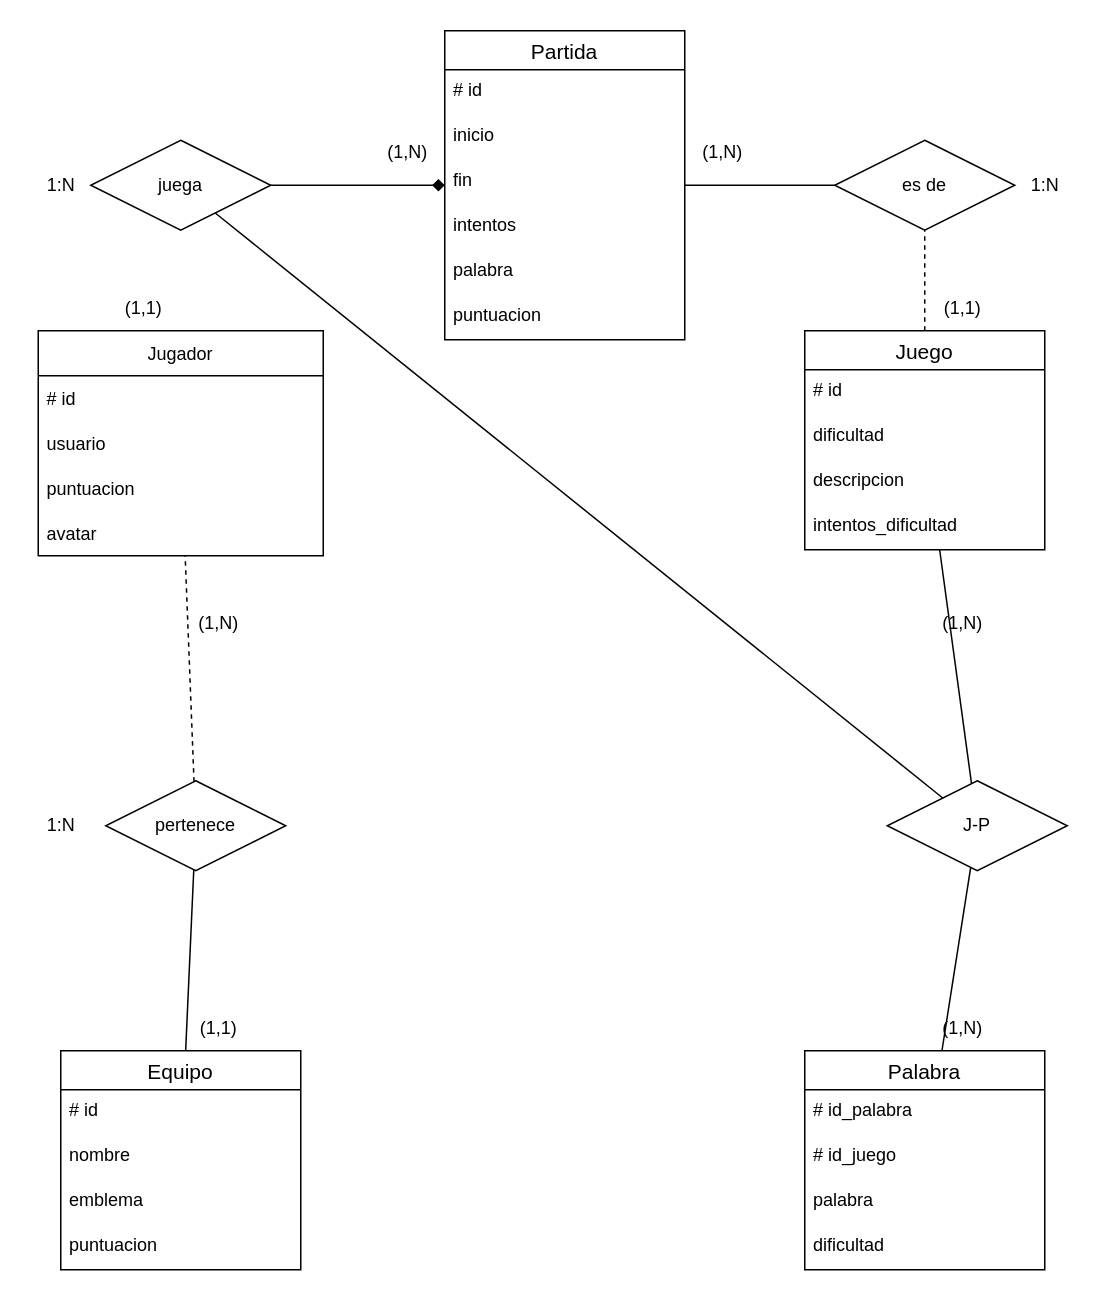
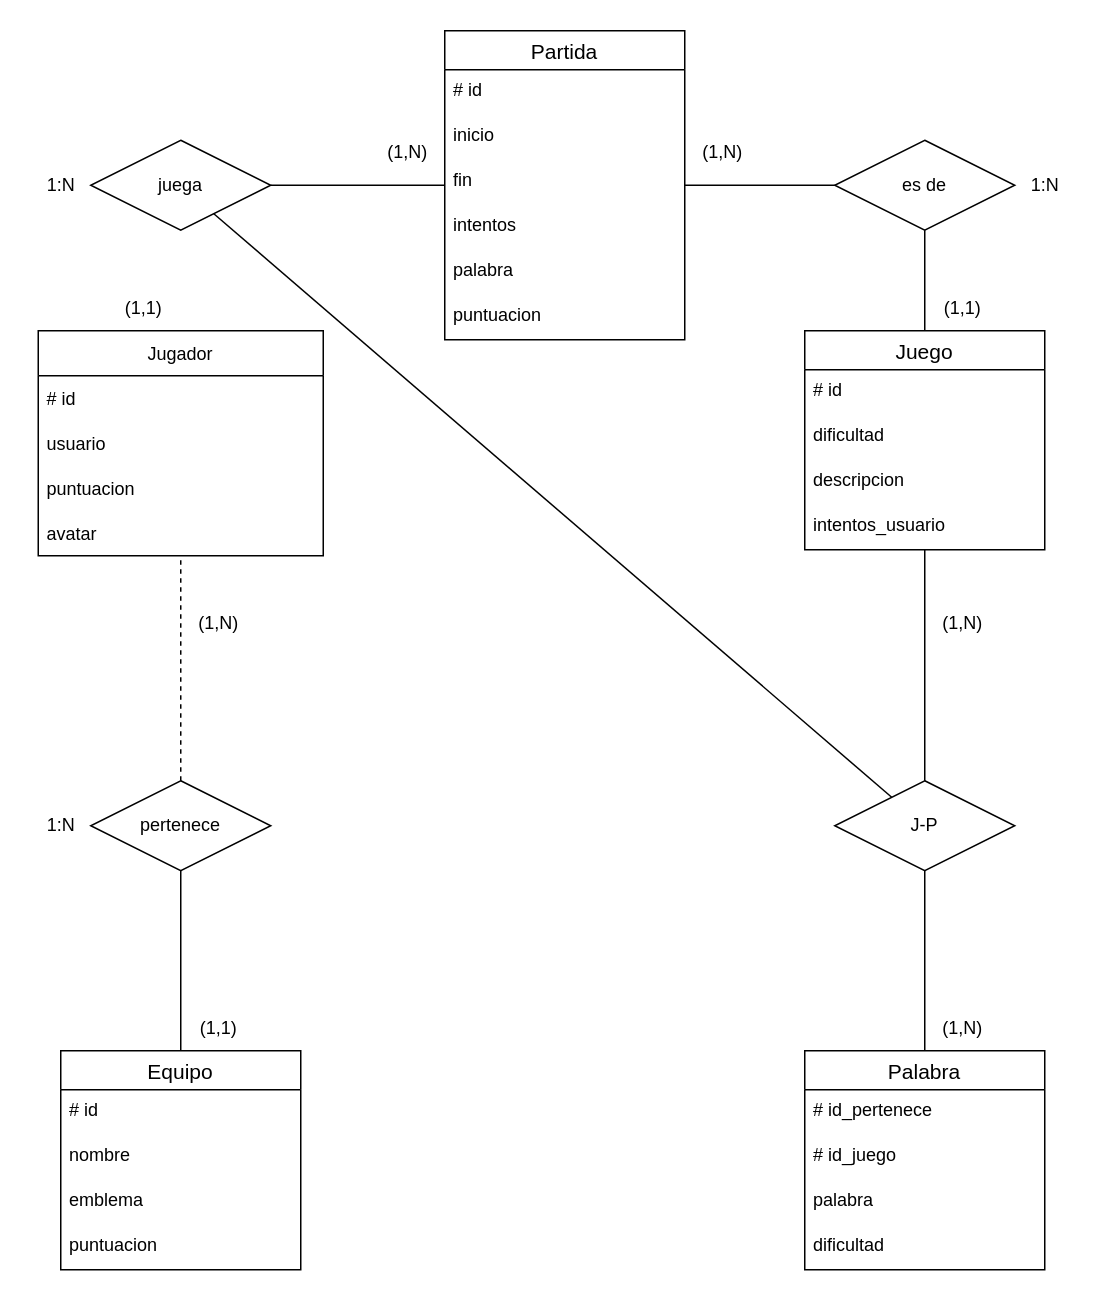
edge "juega" -> "Partida": arrowhead diamond -> none
edge "es de" -- "Juego": style dashed -> solid
node "intentos_dificultad": label "intentos_dificultad" -> "intentos_usuario"
node "pertenece": moved (196, 826) -> (181, 826)
node "J-P": moved (977, 826) -> (925, 826)
node "# id_palabra": label "# id_palabra" -> "# id_pertenece"
